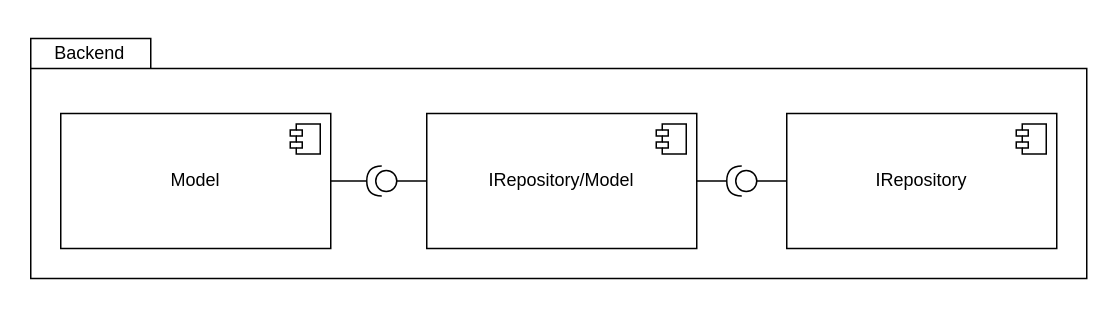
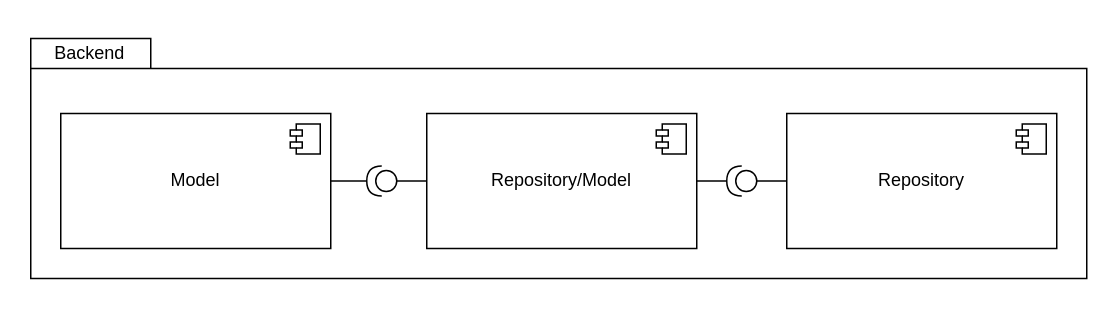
node "IRepository/Model": label "IRepository/Model" -> "Repository/Model"
node "IRepository": label "IRepository" -> "Repository"
